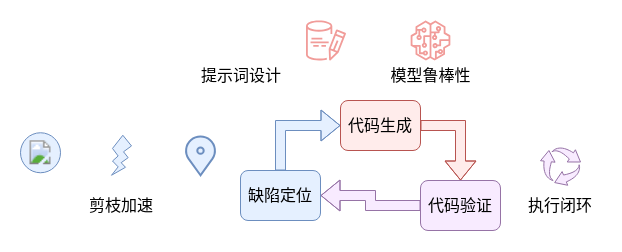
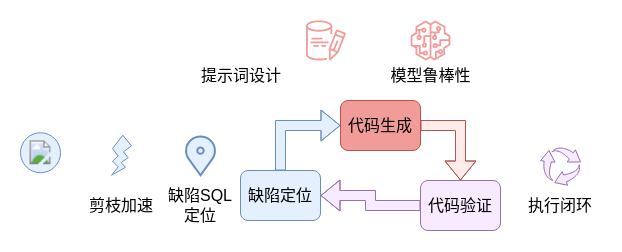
node "代码生成": fillcolor #ffeceb -> #f19c99
node "缺陷SQL定位": added
